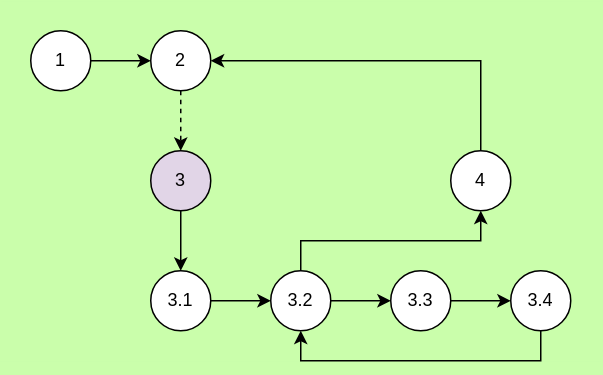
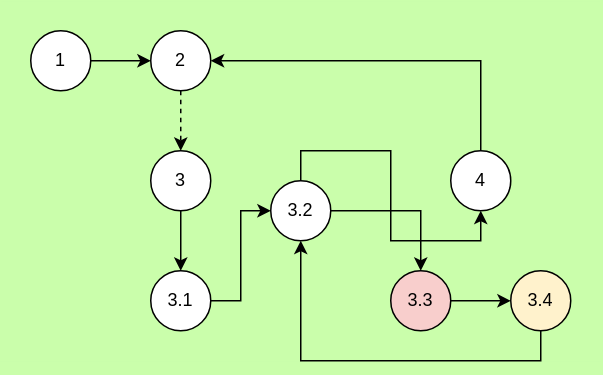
node "3": fillcolor #e1d5e7 -> #ffffff
node "3.2": moved (301, 301) -> (301, 211)
node "3.3": fillcolor #ffffff -> #f8cecc
node "3.4": fillcolor #ffffff -> #fff2cc
